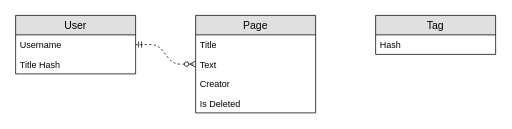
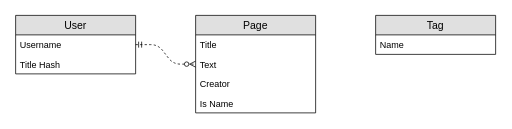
node "Hash": label "Hash" -> "Name"
node "Is Deleted": label "Is Deleted" -> "Is Name"
